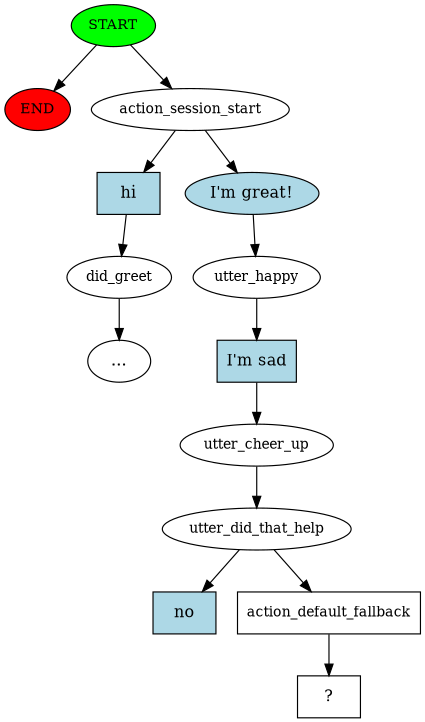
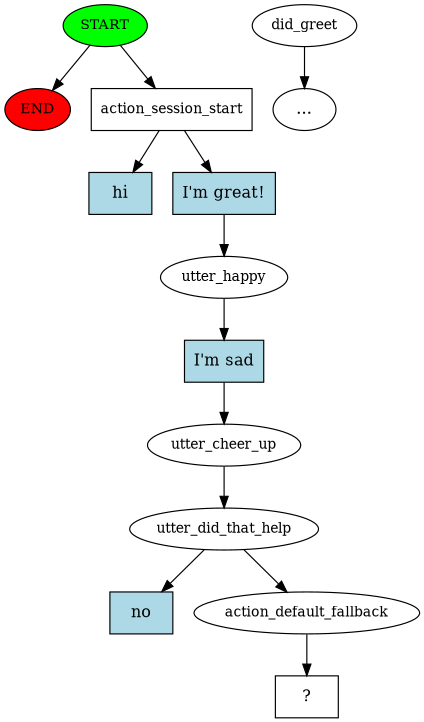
node "action_session_start": shape ellipse -> box
node "I'm great!": shape ellipse -> box
edge "hi" -> "did_greet": removed
node "action_default_fallback": shape box -> ellipse
